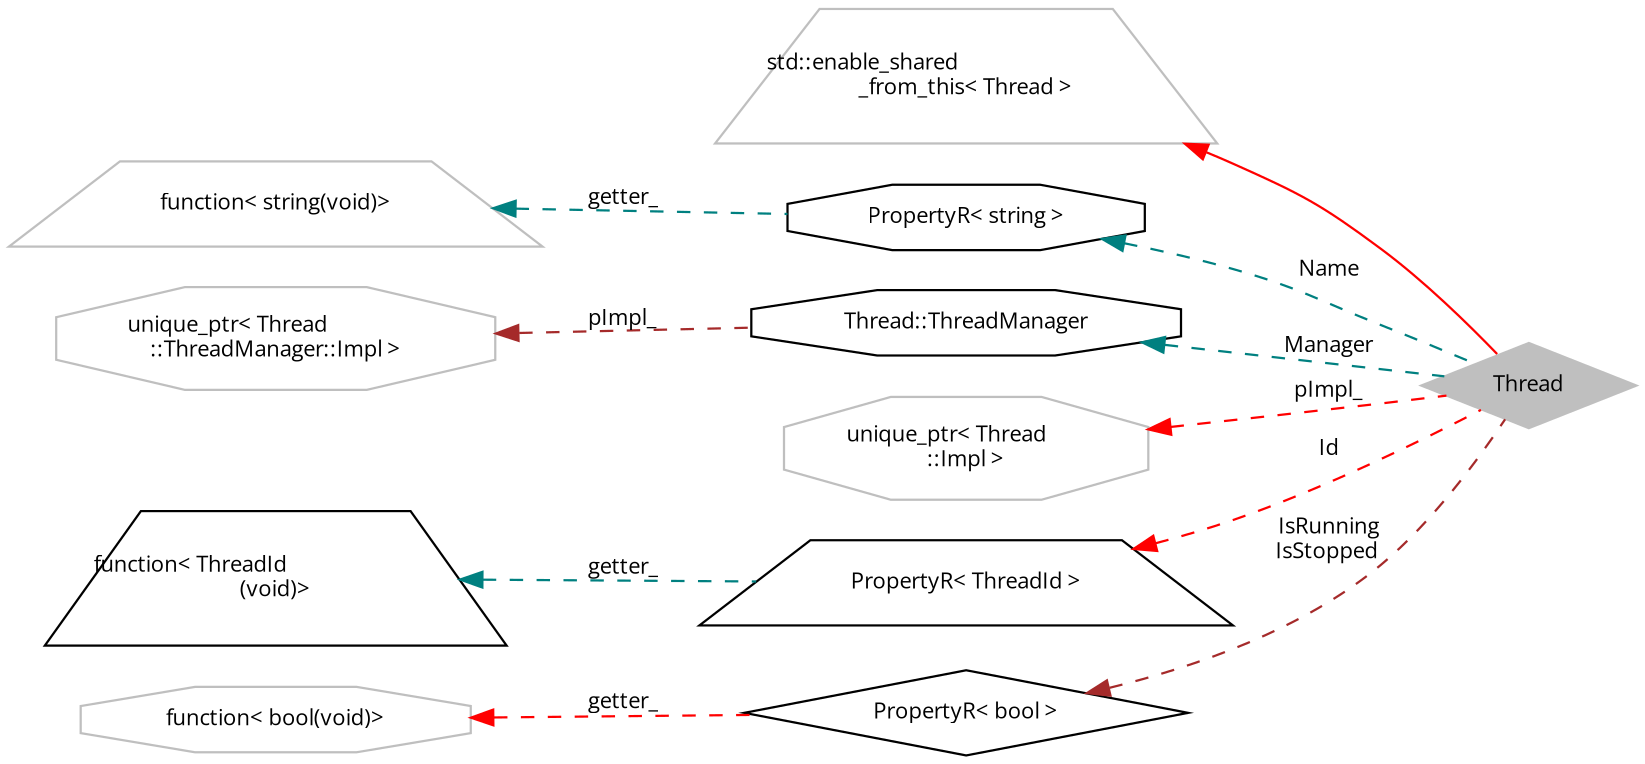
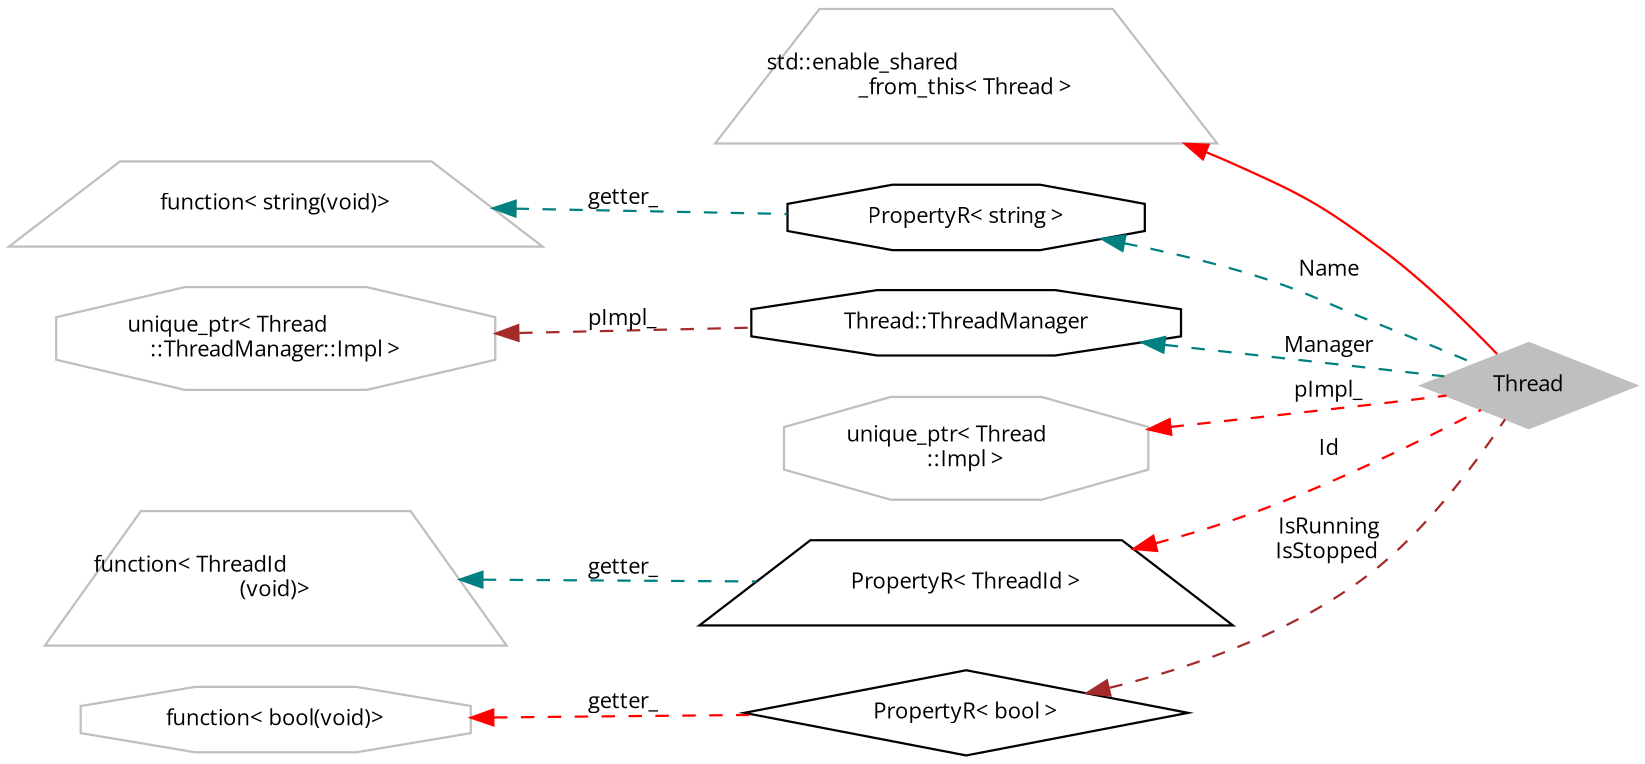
node "function< ThreadId (void)>": color black -> grey75
